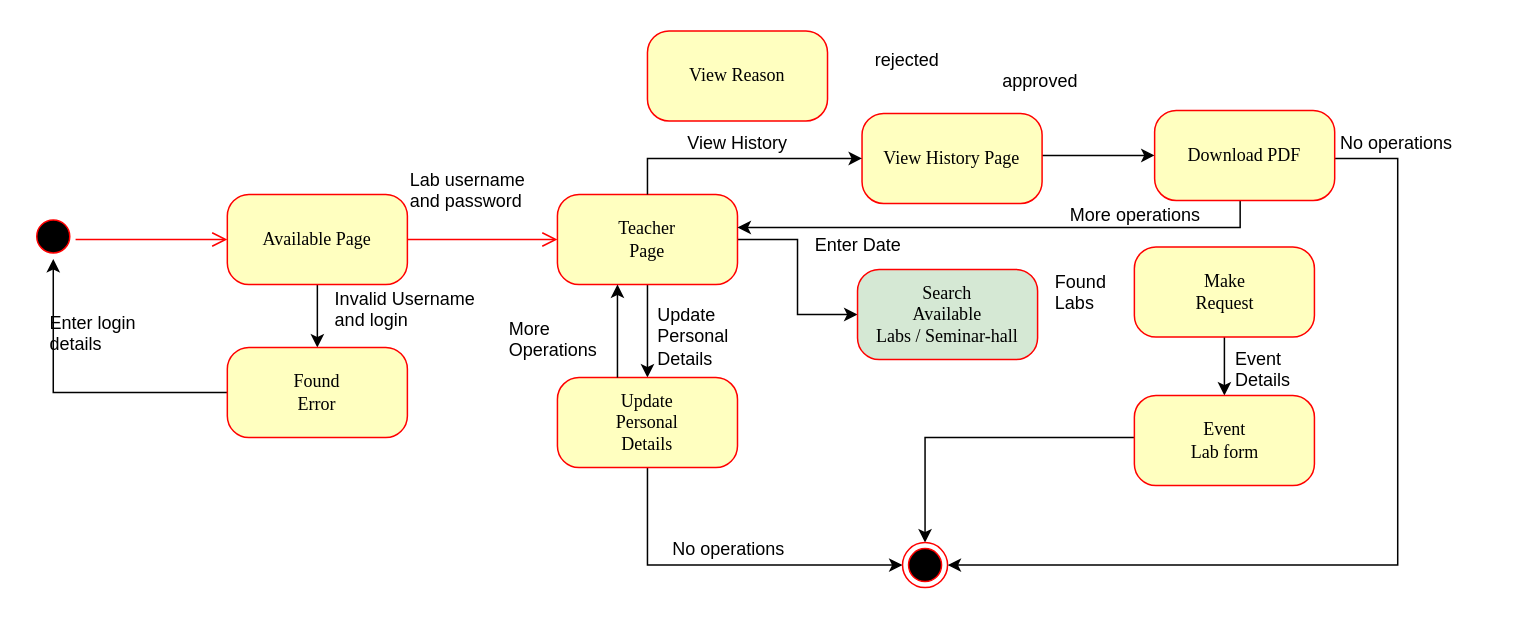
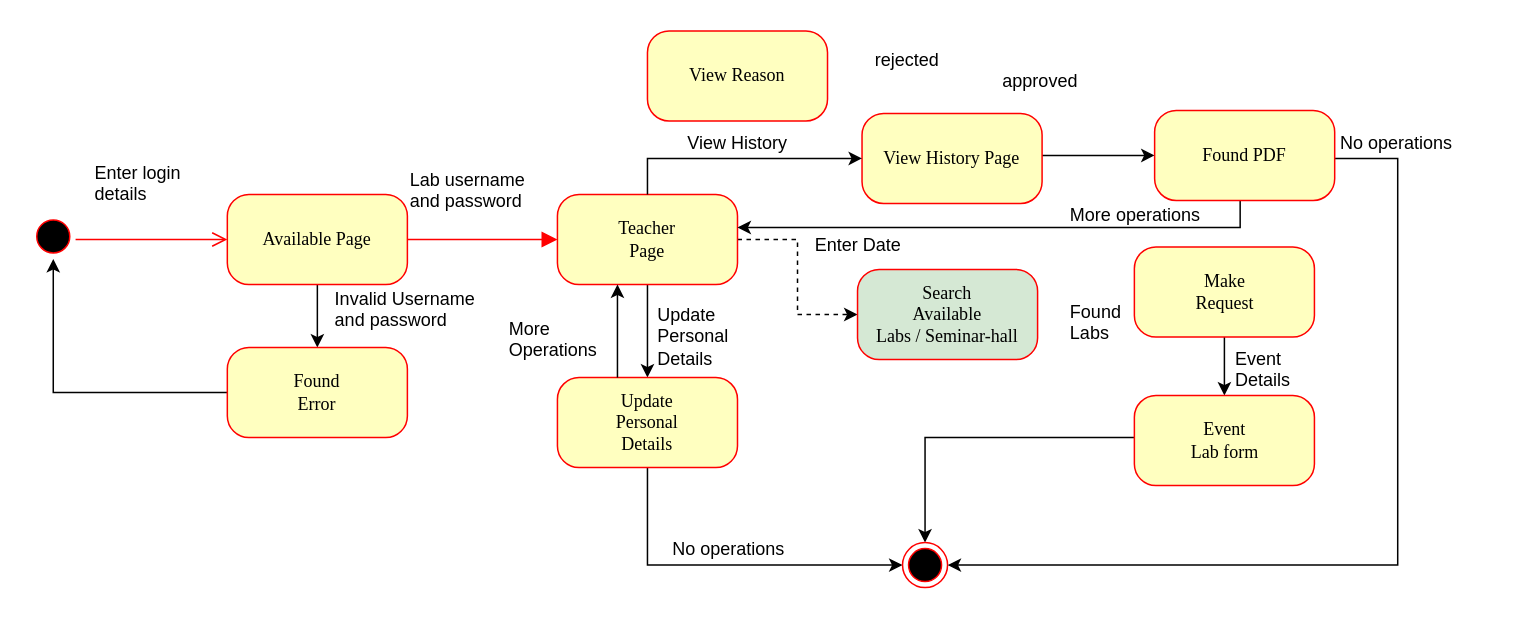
node "Download PDF": label "Download PDF" -> "Found PDF"
edge "Available Page" -> "Teacher Page": arrowhead open -> block
edge "Teacher Page" -> "Search Available Labs / Seminar-hall": style solid -> dashed
node "Found Labs": moved (1075, 305) -> (1090, 335)
node "Invalid Username and login": label "Invalid Username and login" -> "Invalid Username and password"
node "Enter login details": moved (115, 331) -> (160, 181)
